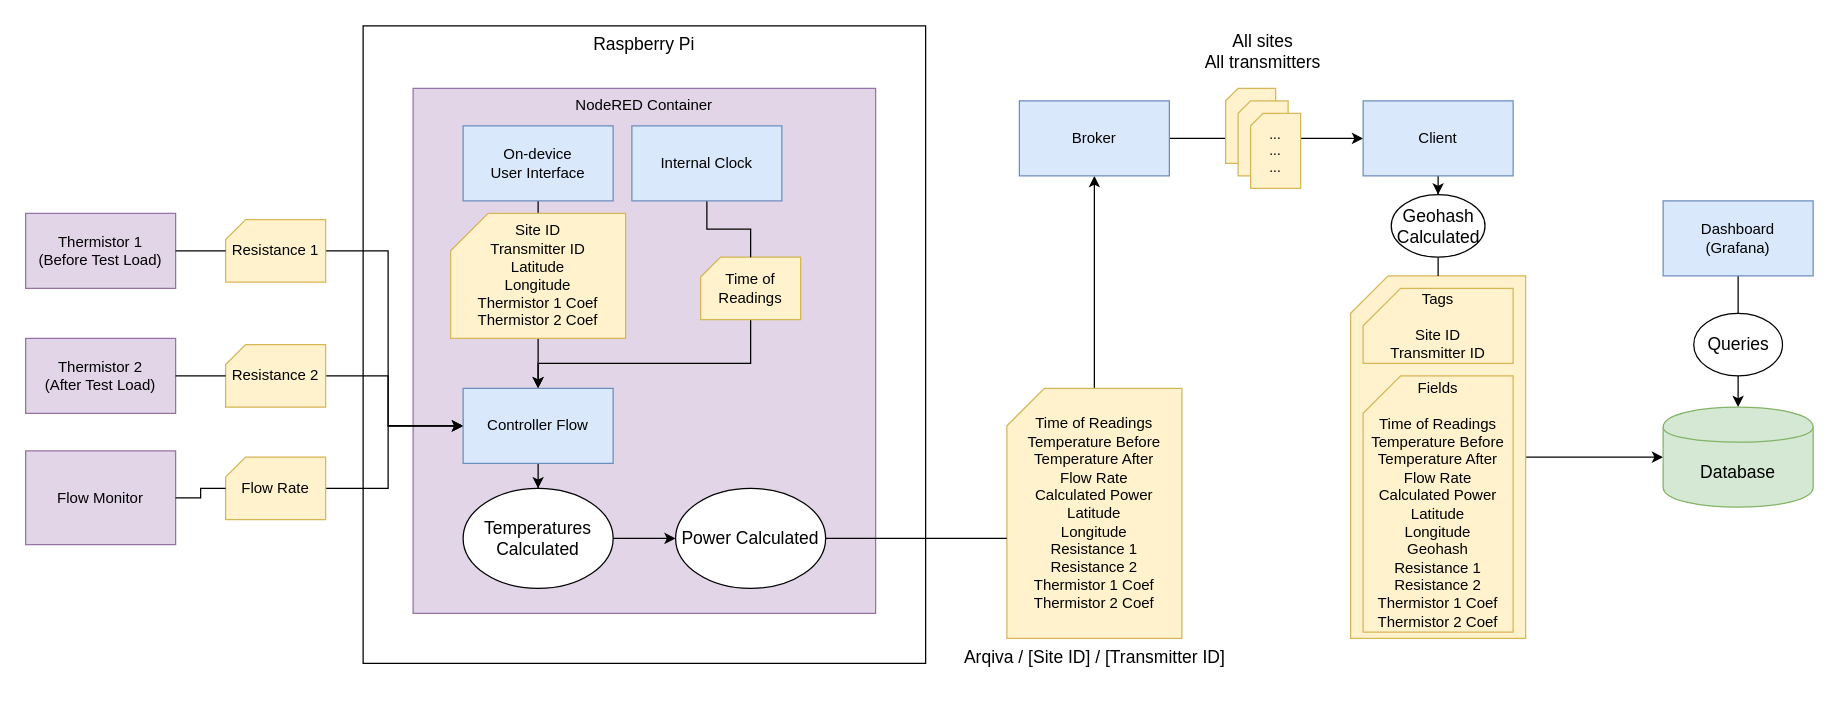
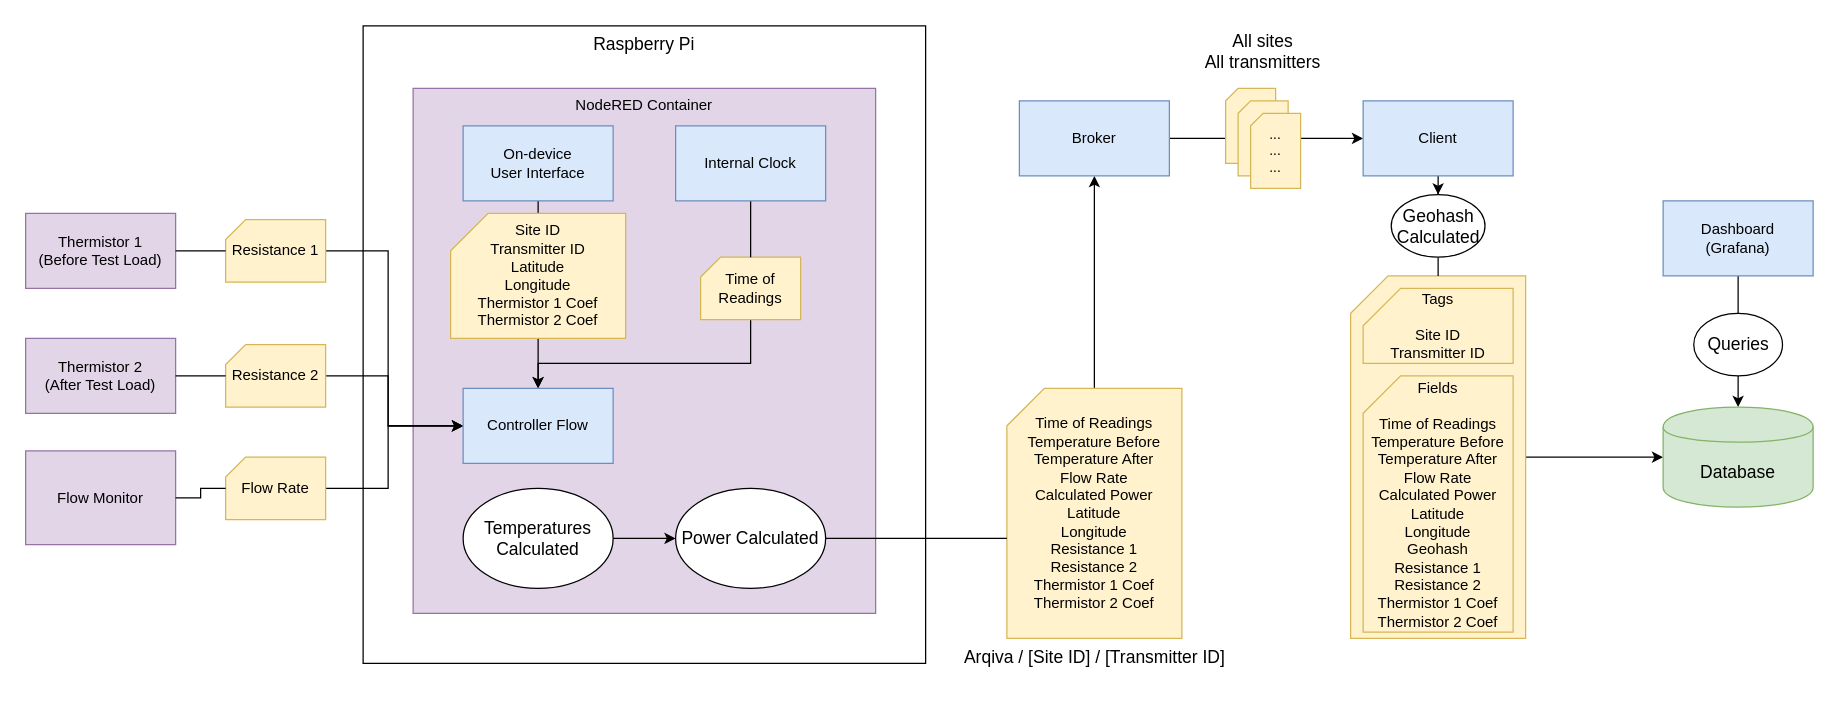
node "Internal Clock": moved (707, 163) -> (751, 163)
edge "Controller Flow" -> "Temperatures Calculated": removed
